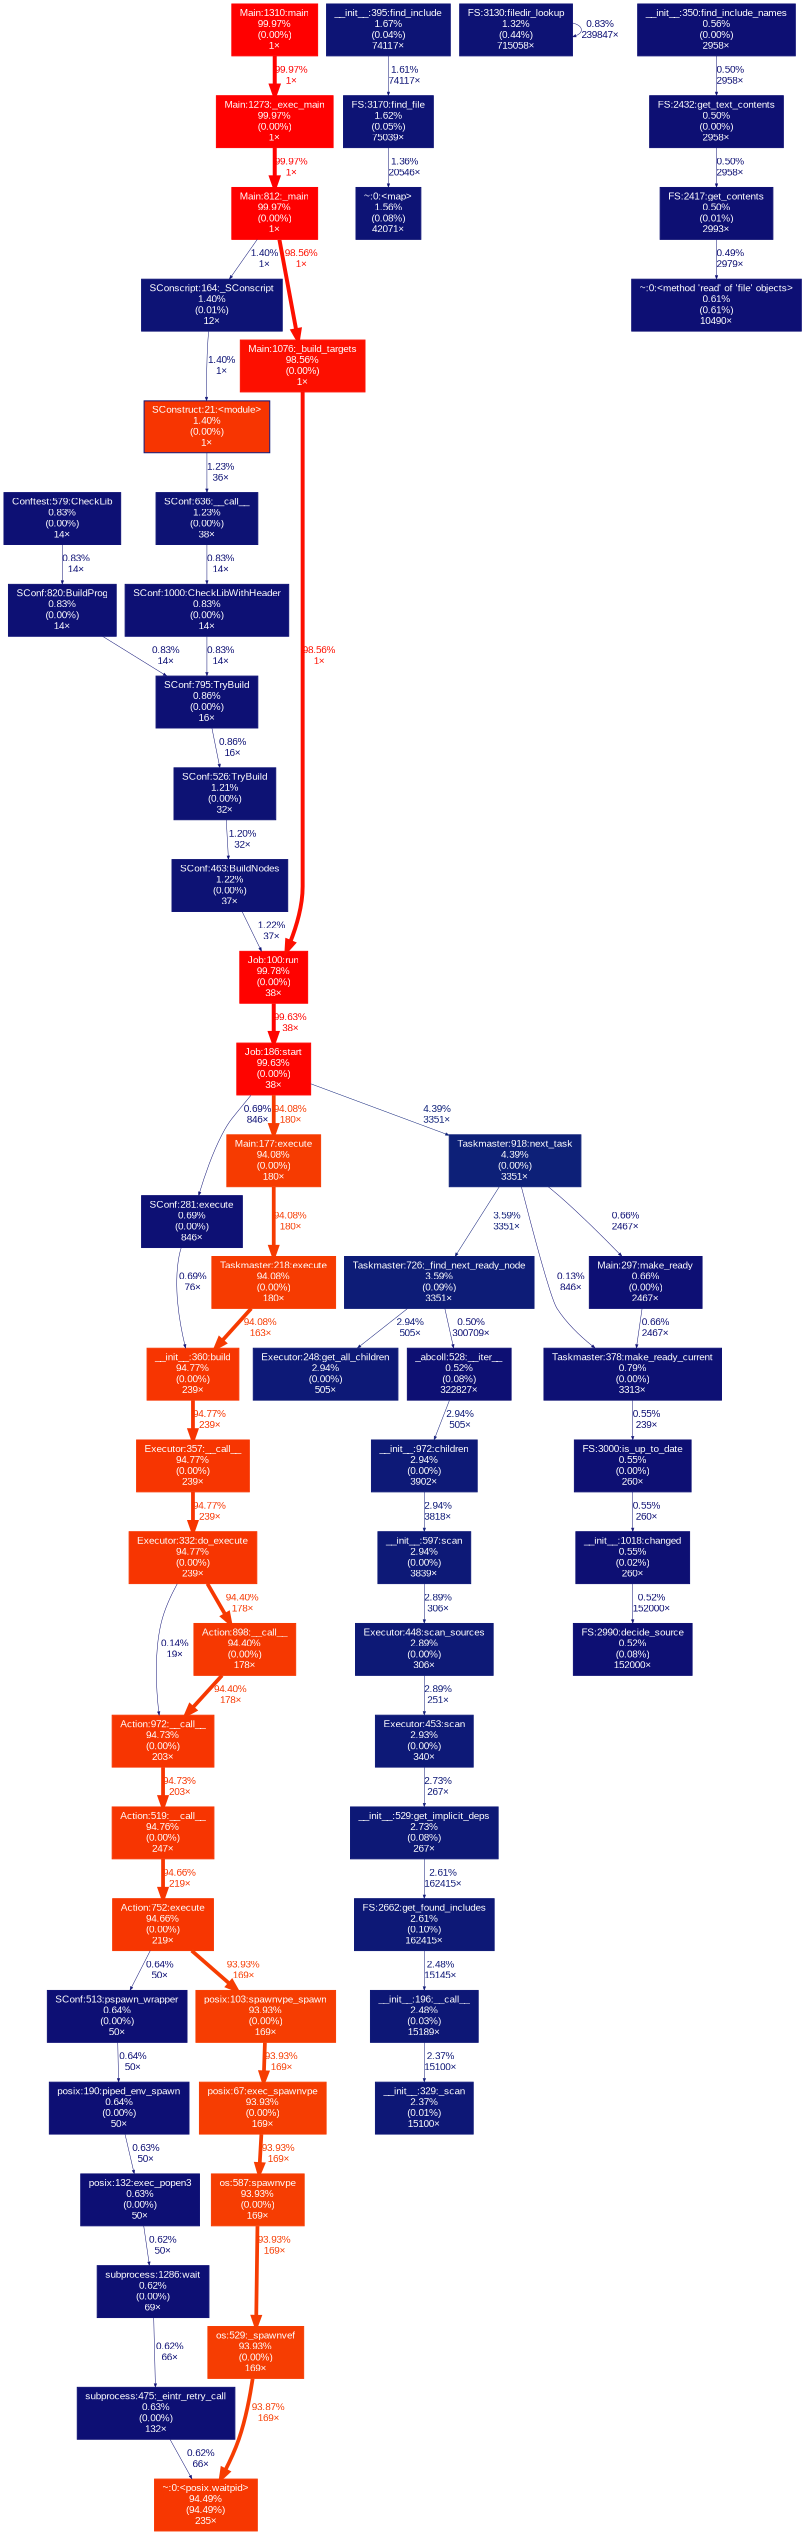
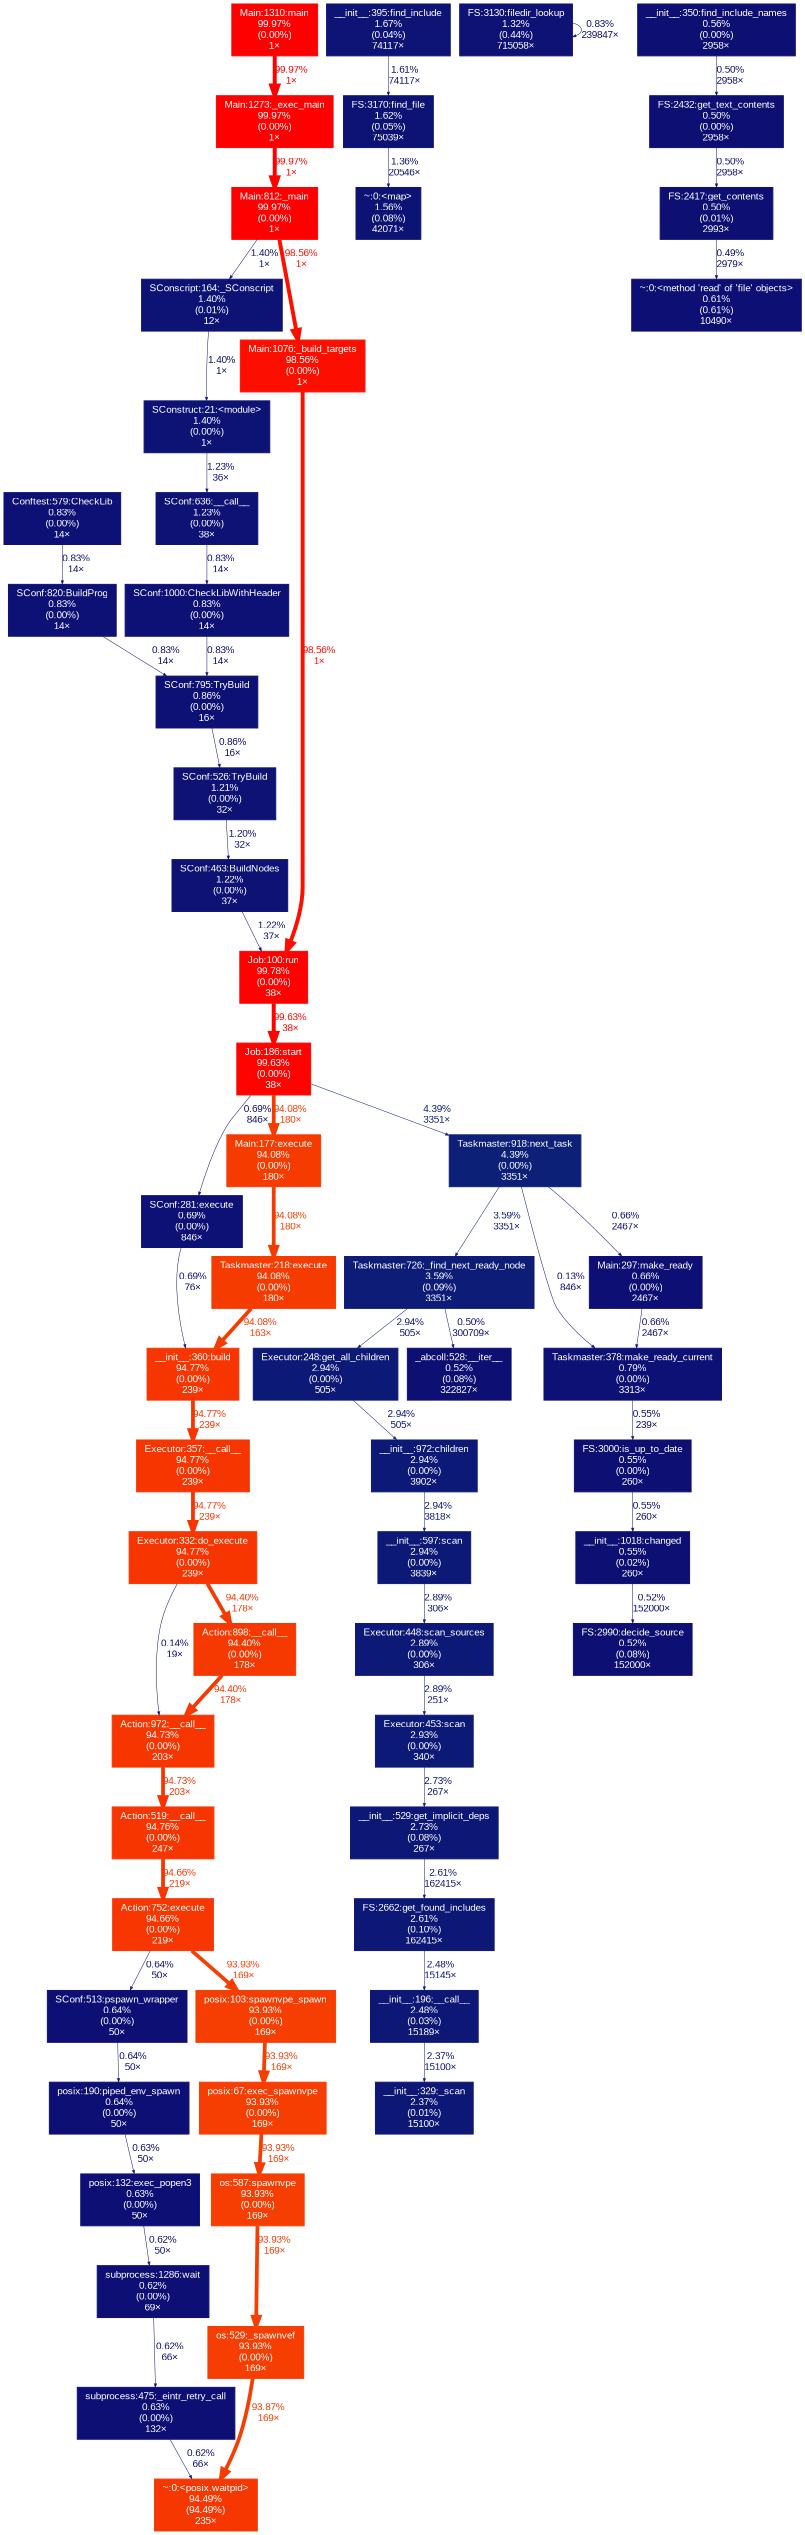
node "SConstruct:21:<module> 1.40% (0.00%) 1×": fillcolor #f73501 -> #0d1375
edge "_abcoll:528:__iter__ 0.52% (0.08%) 322827×" -> "__init__:972:children 2.94% (0.00%) 3902×": now "Executor:248:get_all_children 2.94% (0.00%) 505×" -> "__init__:972:children 2.94% (0.00%) 3902×"
